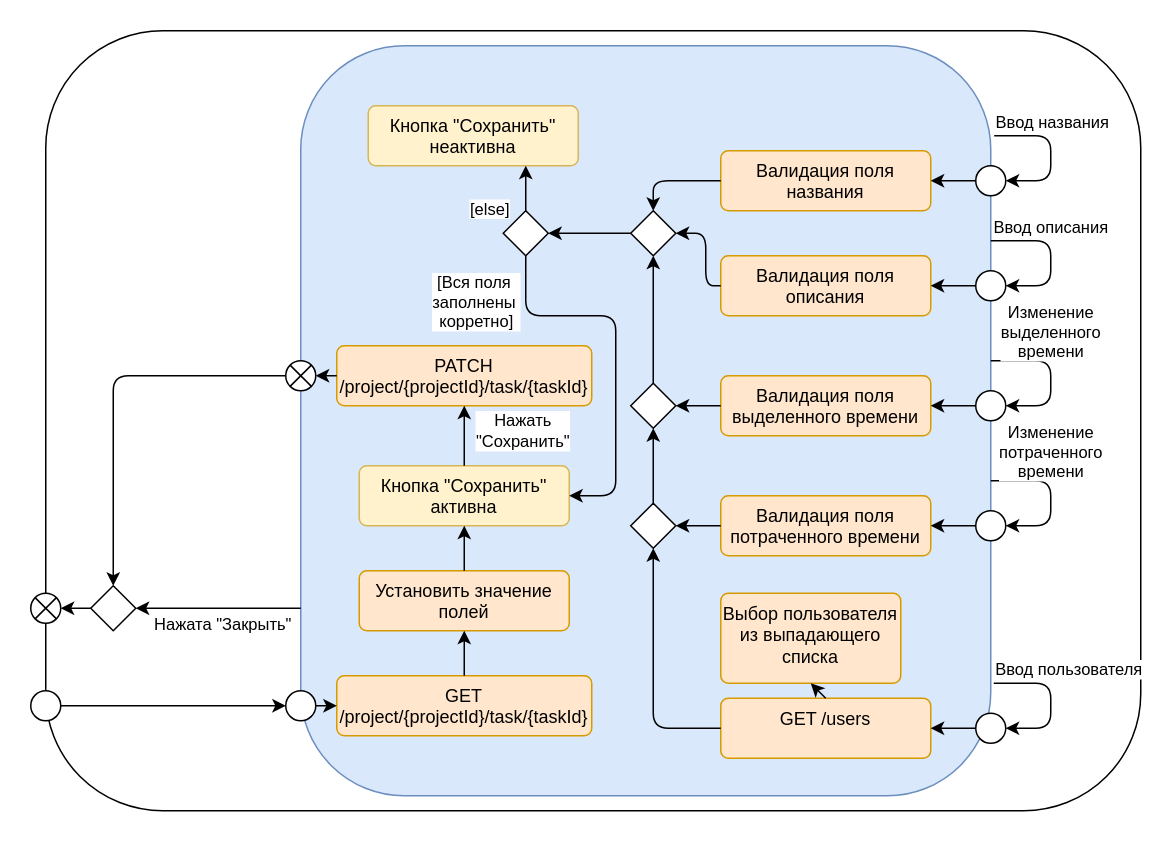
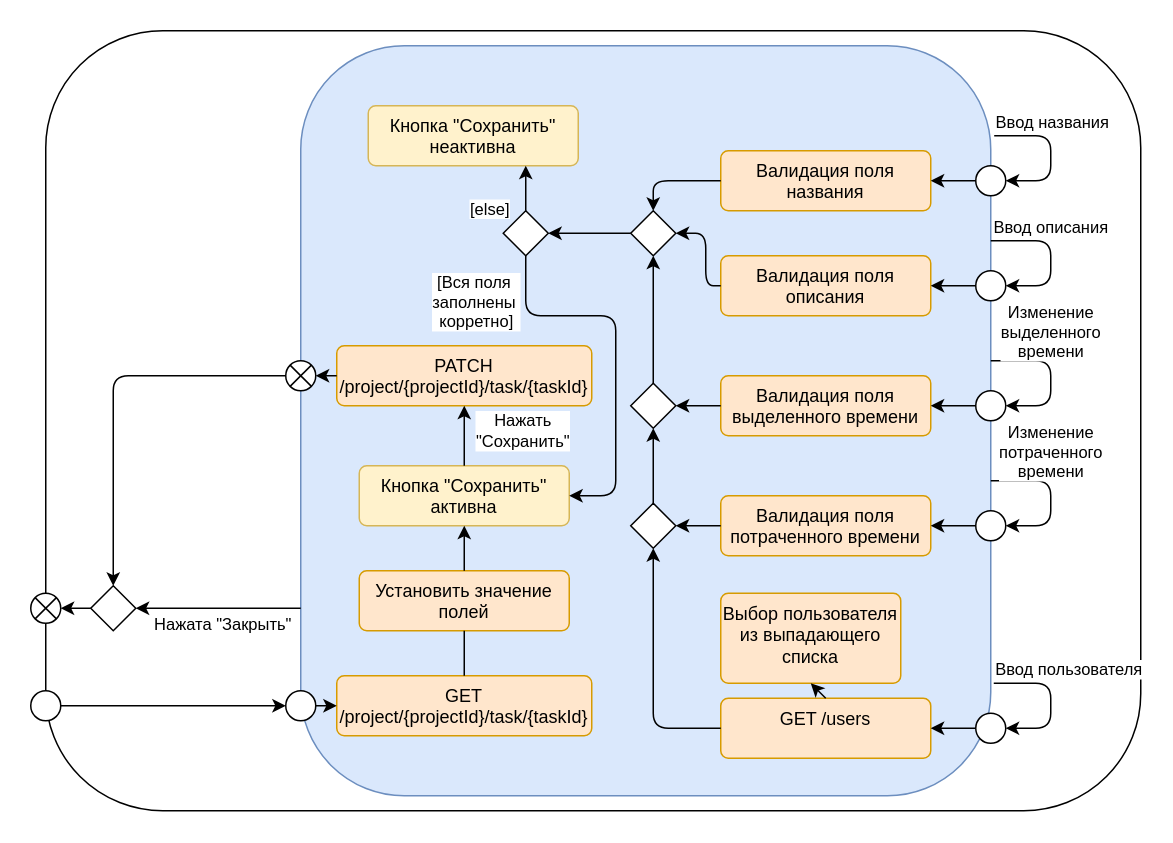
edge "GET /project/{projectId}/task/{taskId}" -> "Установить значение полей": arrowhead classic -> none
